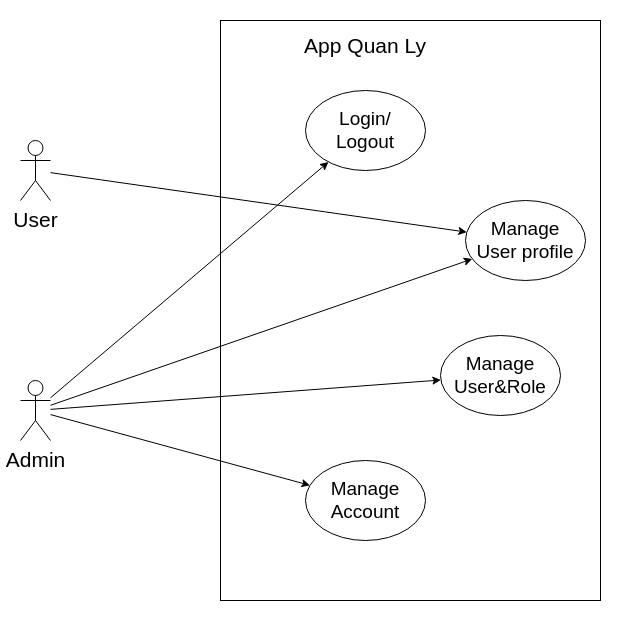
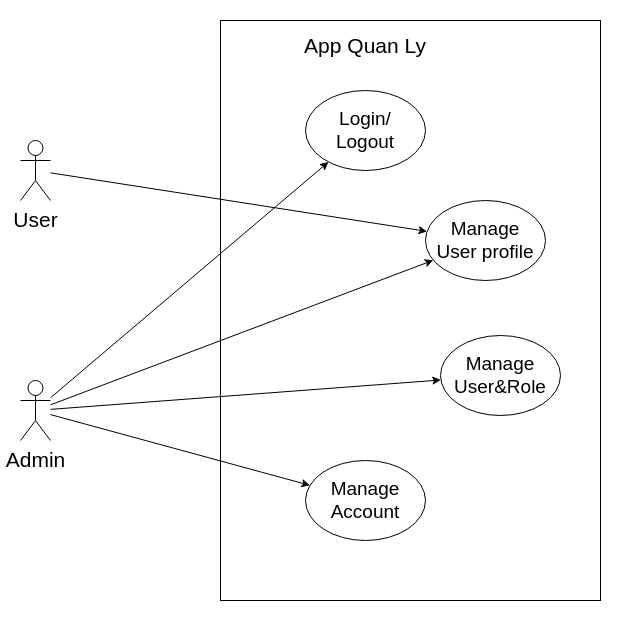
node "ManageUser profile": moved (526, 241) -> (486, 241)
